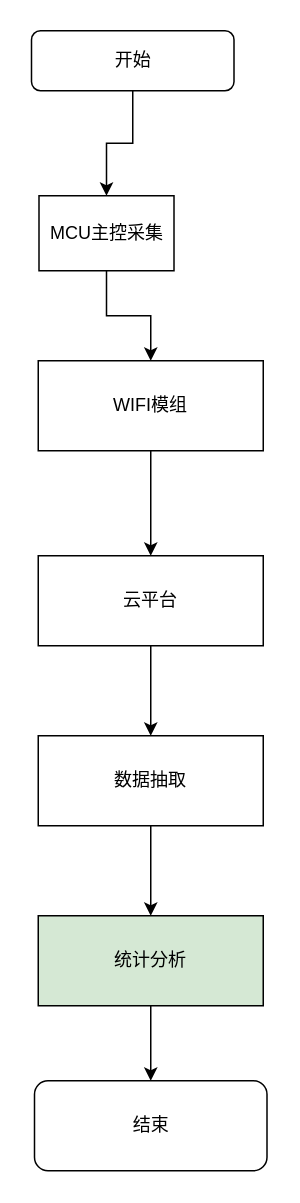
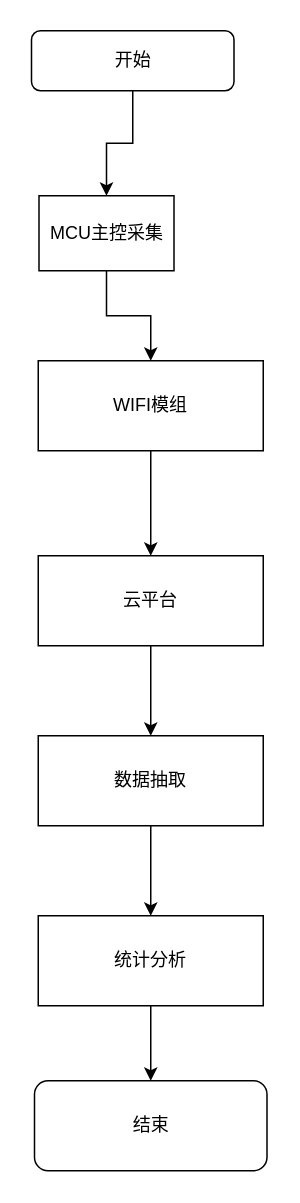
node "统计分析": fillcolor #d5e8d4 -> #ffffff
